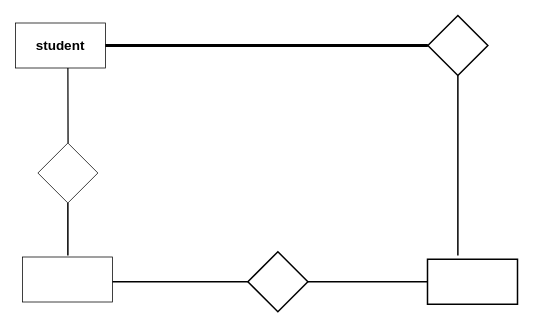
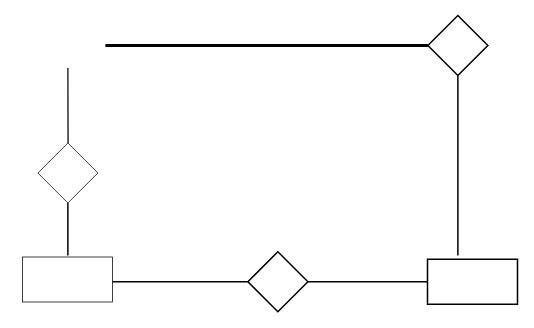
node "student": removed
